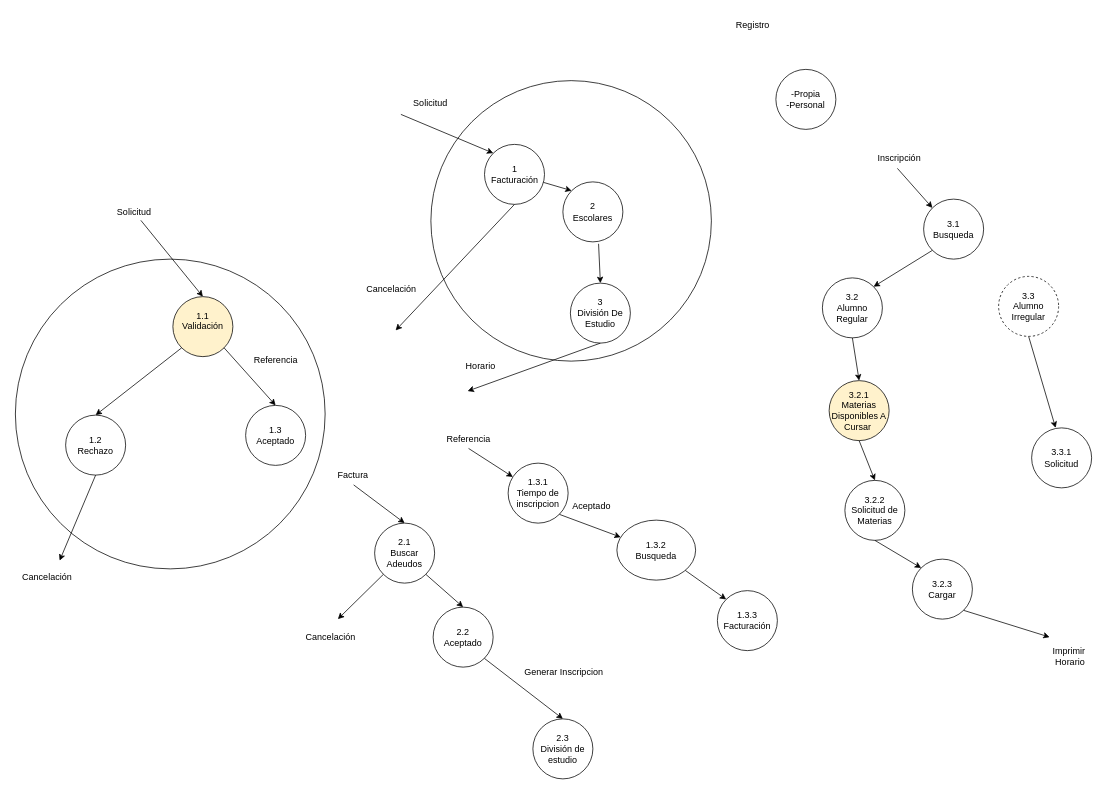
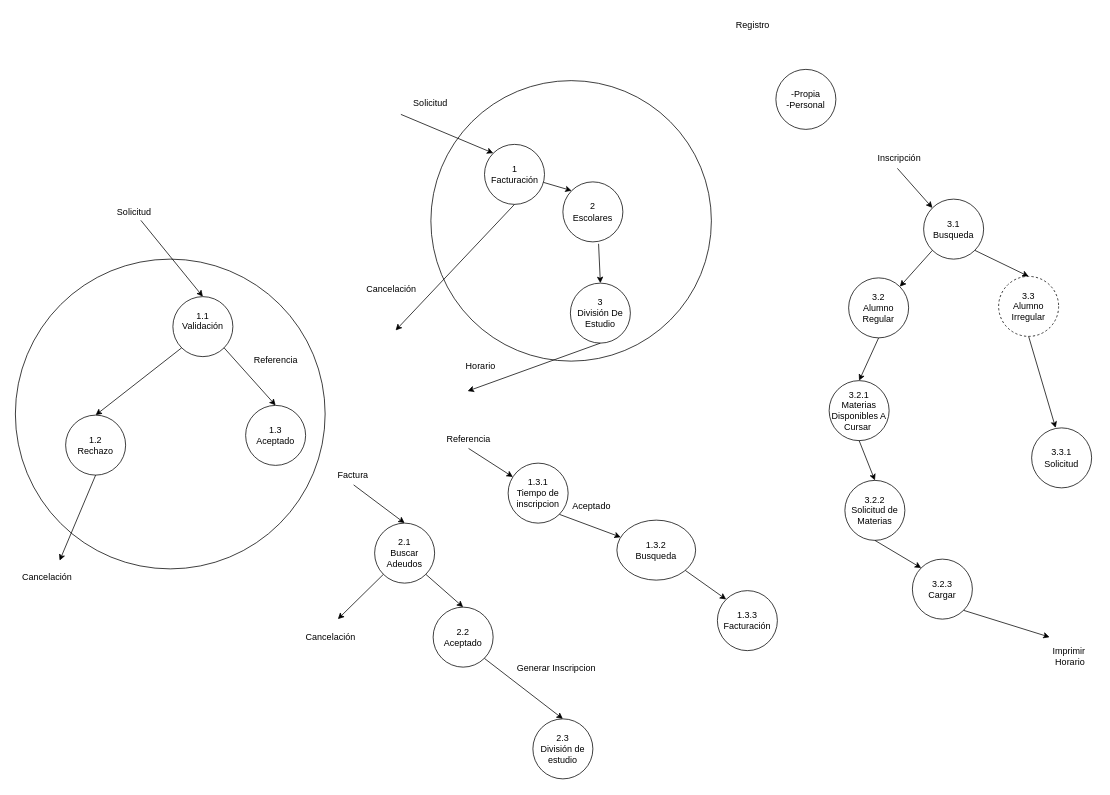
edge "3.1 Busqueda" -> "3.3 Alumno Irregular": added
node "3.2 Alumno Regular": moved (852, 308) -> (879, 308)
node "1.1 Validación": fillcolor #fff2cc -> #ffffff
node "3.2.1 Materias Disponibles A Cursar": fillcolor #fff2cc -> #ffffff
node "Generar Inscripcion": moved (564, 672) -> (556, 669)
